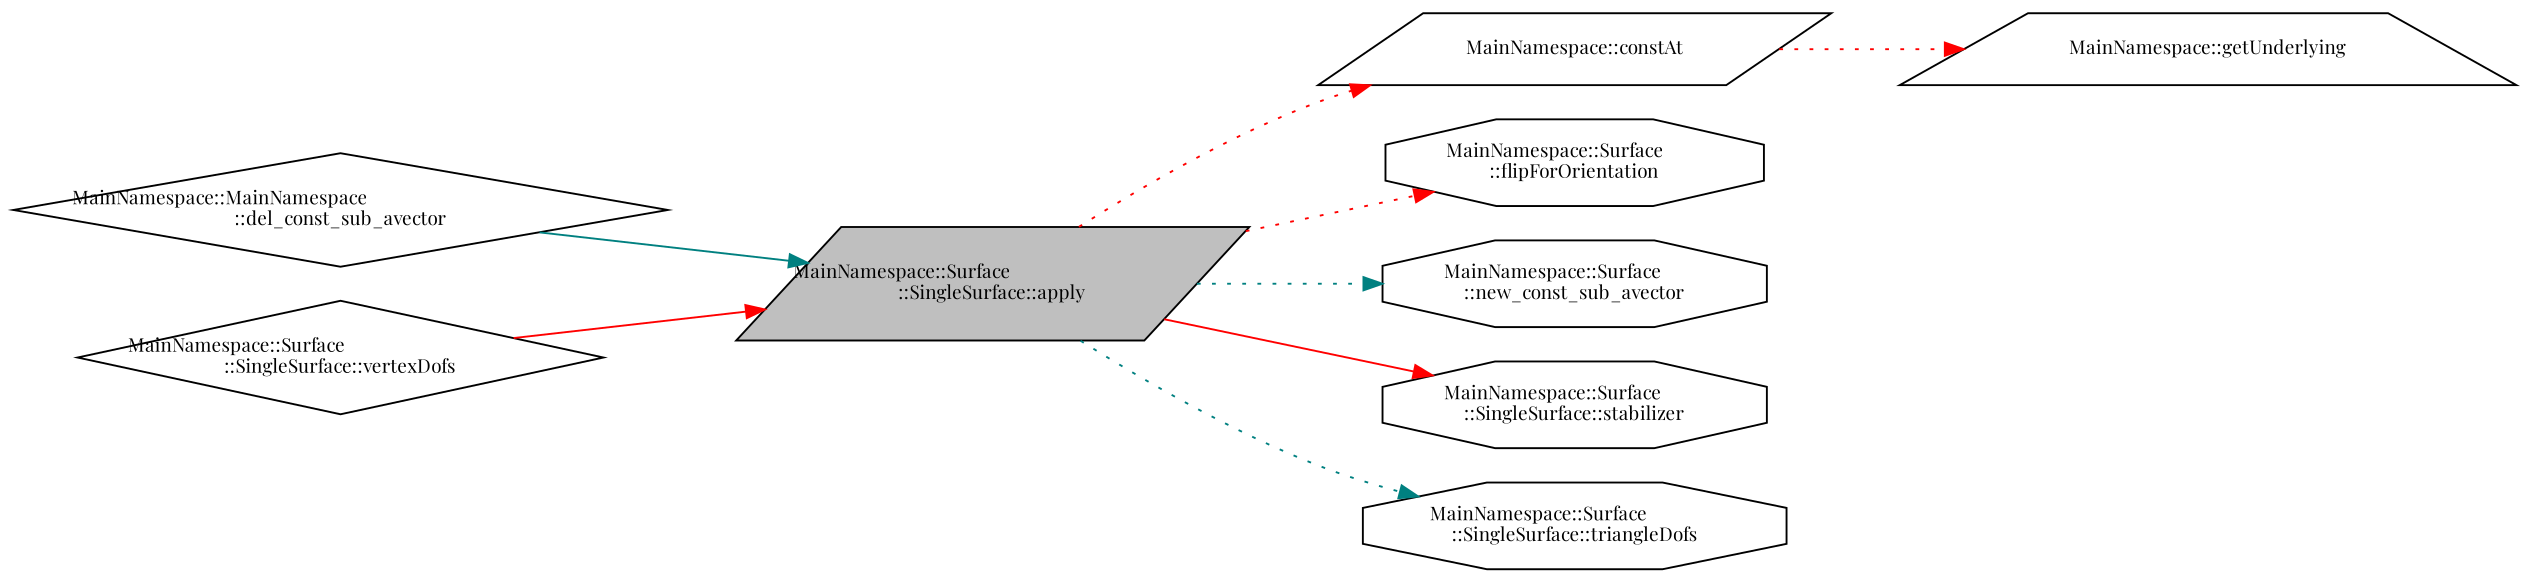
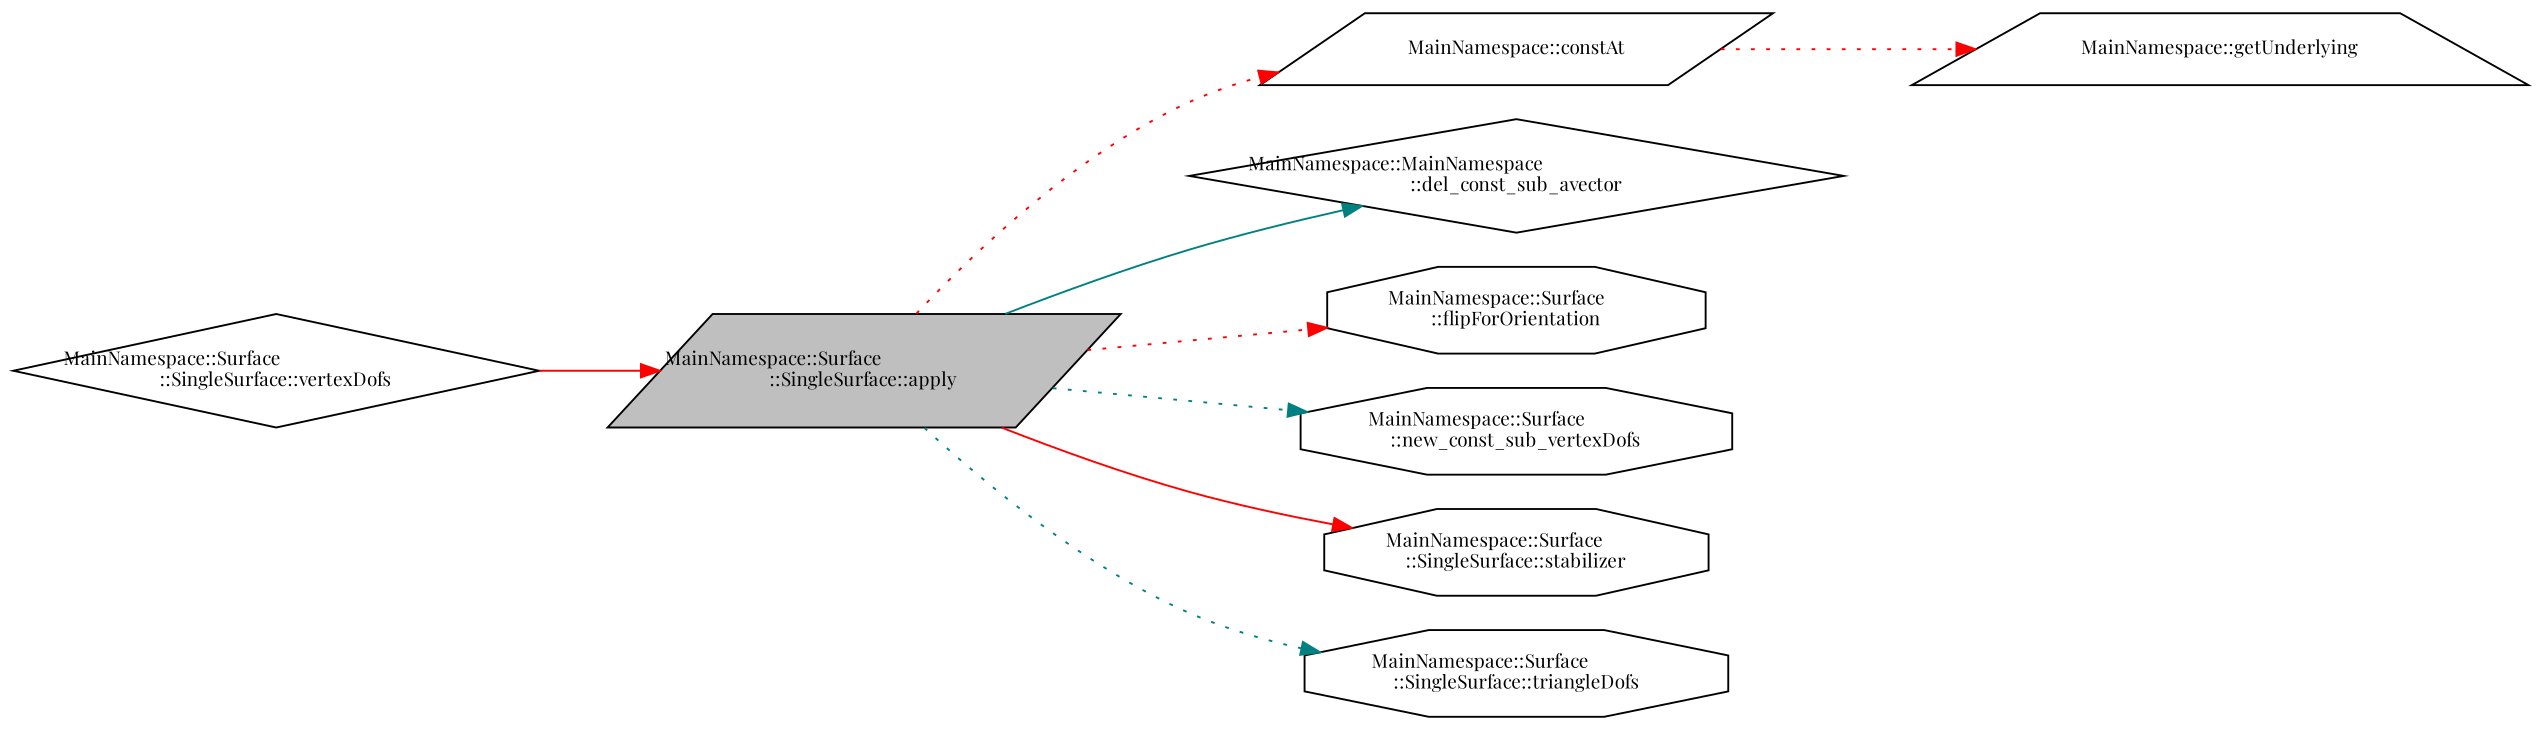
edge "MainNamespace::MainNamespace ::del_const_sub_avector" -> "MainNamespace::Surface ::SingleSurface::apply": reversed
node "MainNamespace::Surface ::new_const_sub_avector": label "MainNamespace::Surface ::new_const_sub_avector" -> "MainNamespace::Surface ::new_const_sub_vertexDofs"
